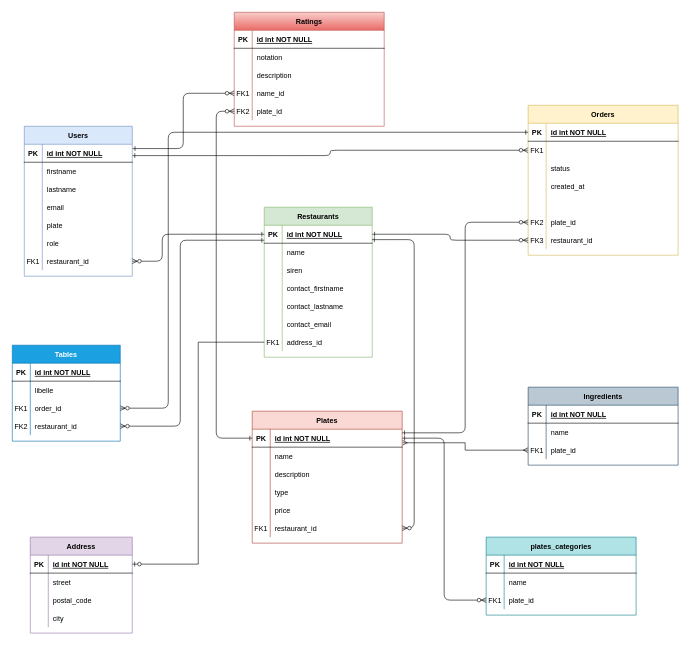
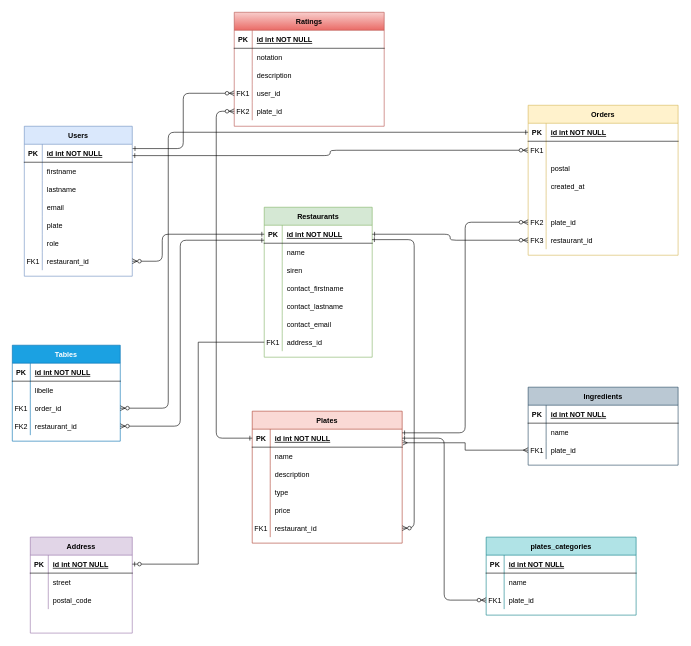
node "name_id": label "name_id" -> "user_id"
node "status": label "status" -> "postal"
node "city": removed
